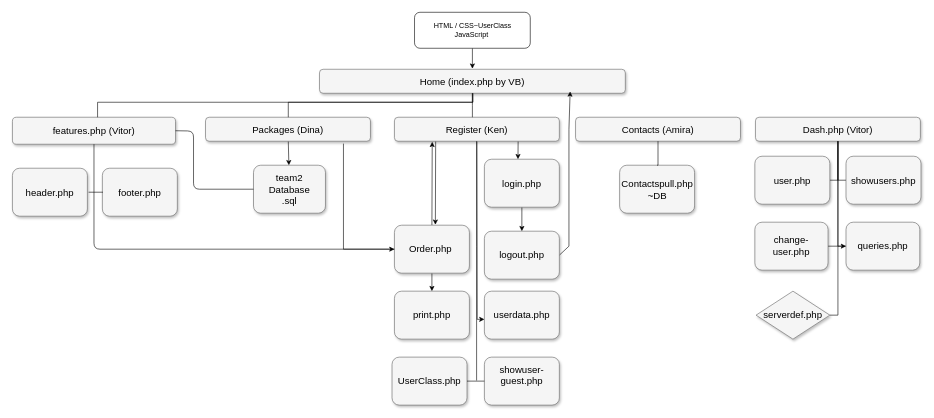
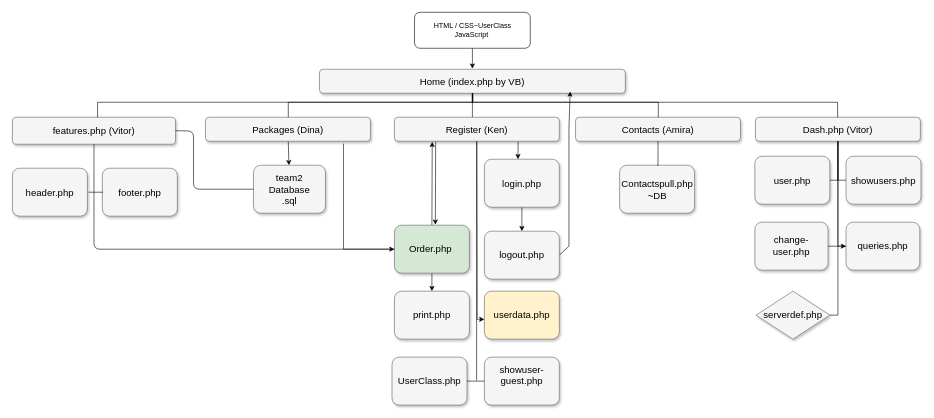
edge "Home (index.php by VB)" -- "Dash.php (Vitor)": added
edge "Home (index.php by VB)" -- "Contacts (Amira)": added
node "Order.php": fillcolor #f5f5f5 -> #d5e8d4
node "userdata.php": fillcolor #f5f5f5 -> #fff2cc
